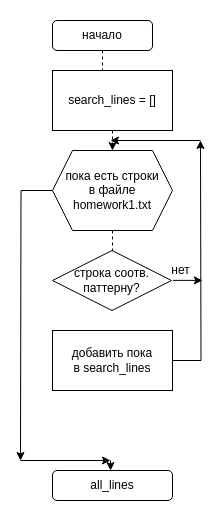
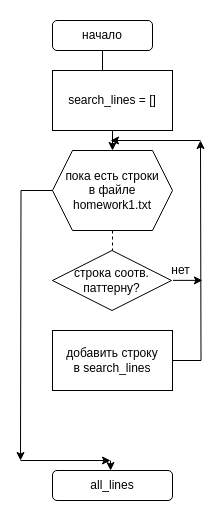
edge "начало" -> "пока есть строки в файле homework1.txt": style dashed -> solid
node "добавить пока в search_lines": label "добавить пока в search_lines" -> "добавить строку в search_lines"
